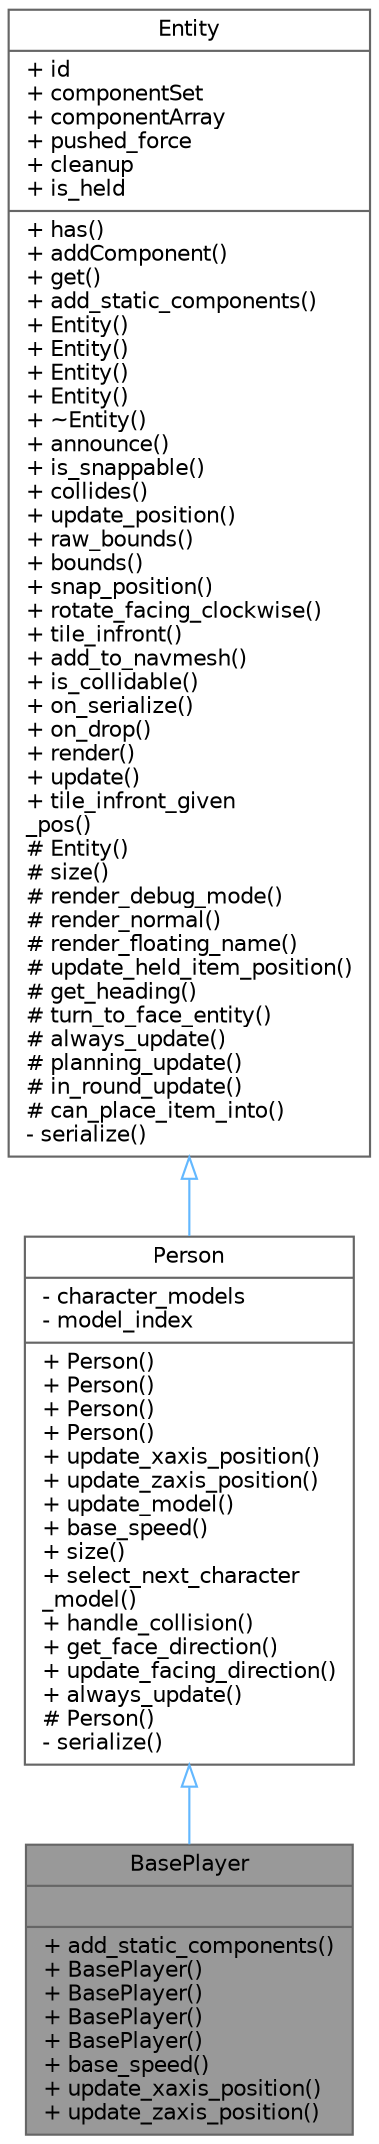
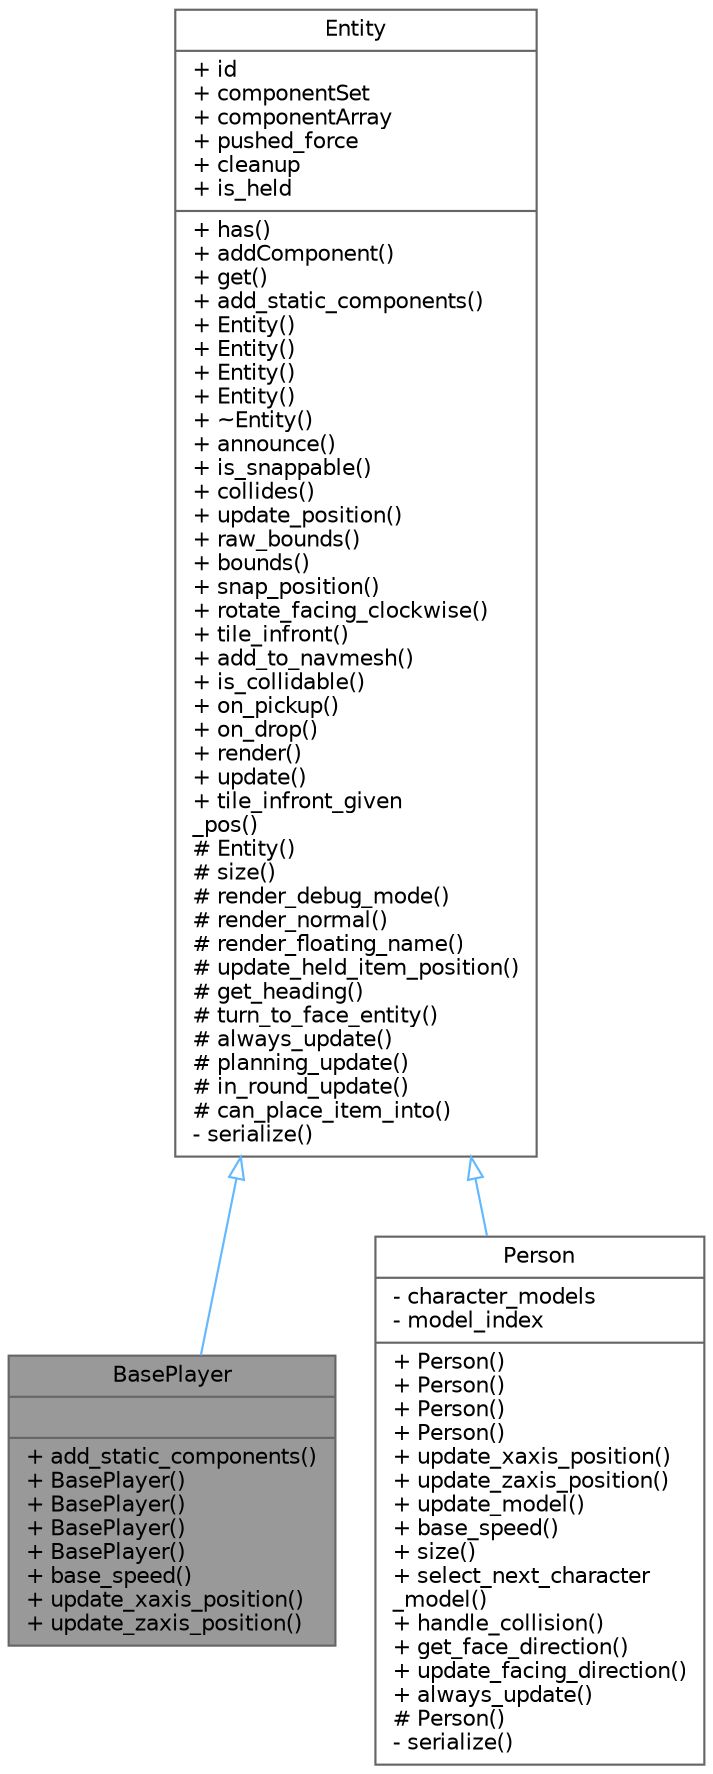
node "Entity": text "+ on_serialize()" -> "+ on_pickup()"
edge "BasePlayer" -> "Person": now "BasePlayer" -> "Entity"
